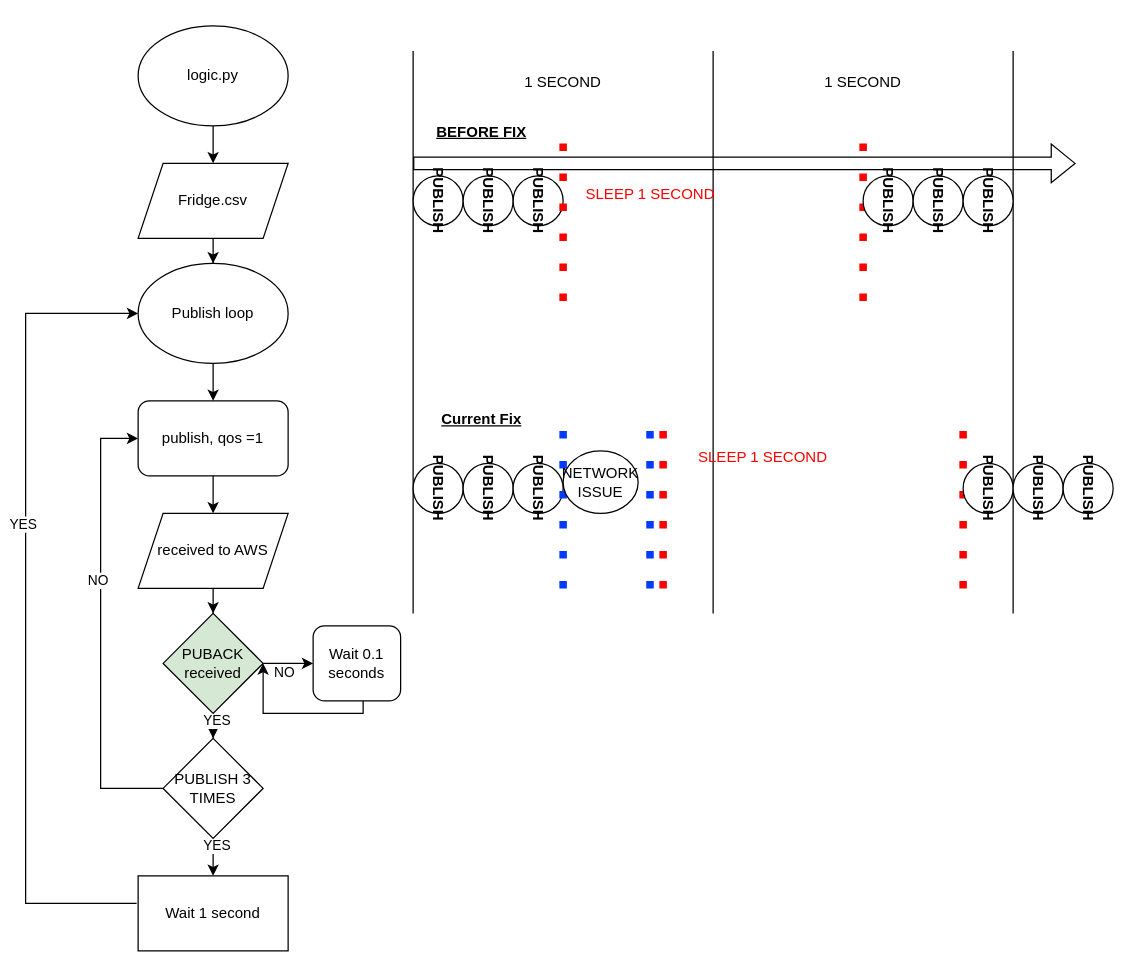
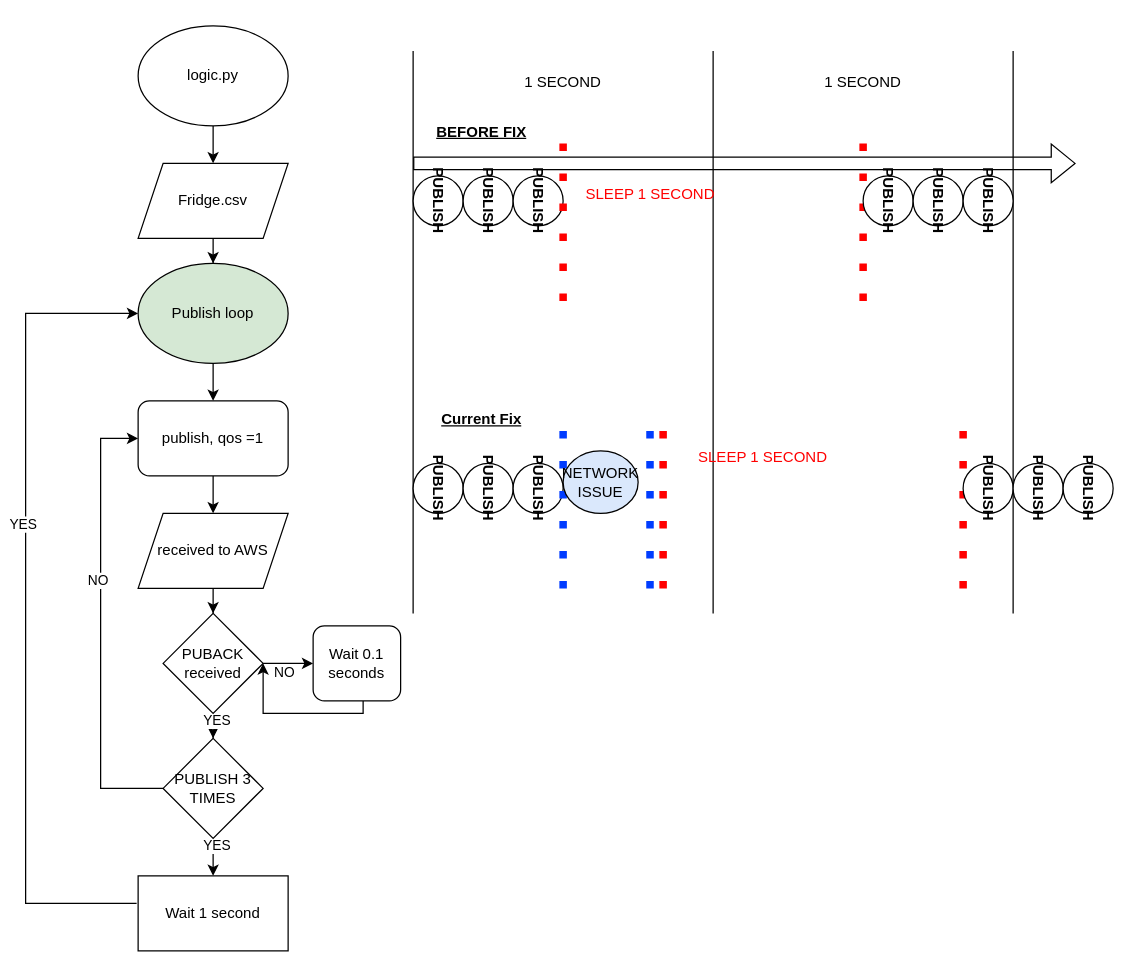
node "Publish loop": fillcolor #ffffff -> #d5e8d4
node "NETWORK ISSUE": fillcolor #ffffff -> #dae8fc
node "PUBACK received": fillcolor #d5e8d4 -> #ffffff
